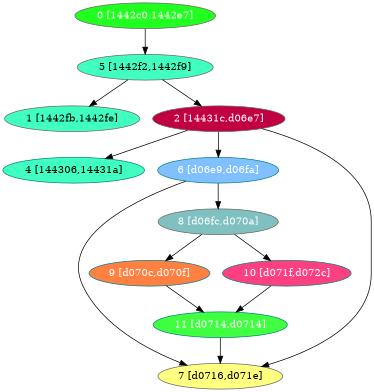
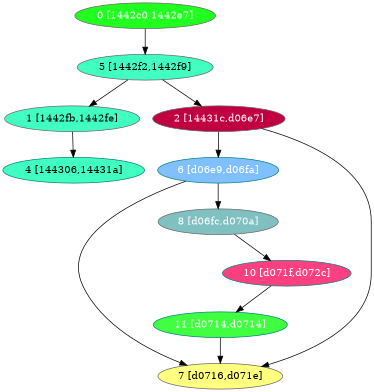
edge "2 [14431c,d06e7]" -> "4 [144306,14431a]": now "1 [1442fb,1442fe]" -> "4 [144306,14431a]"
node "9 [d070c,d070f]": removed
